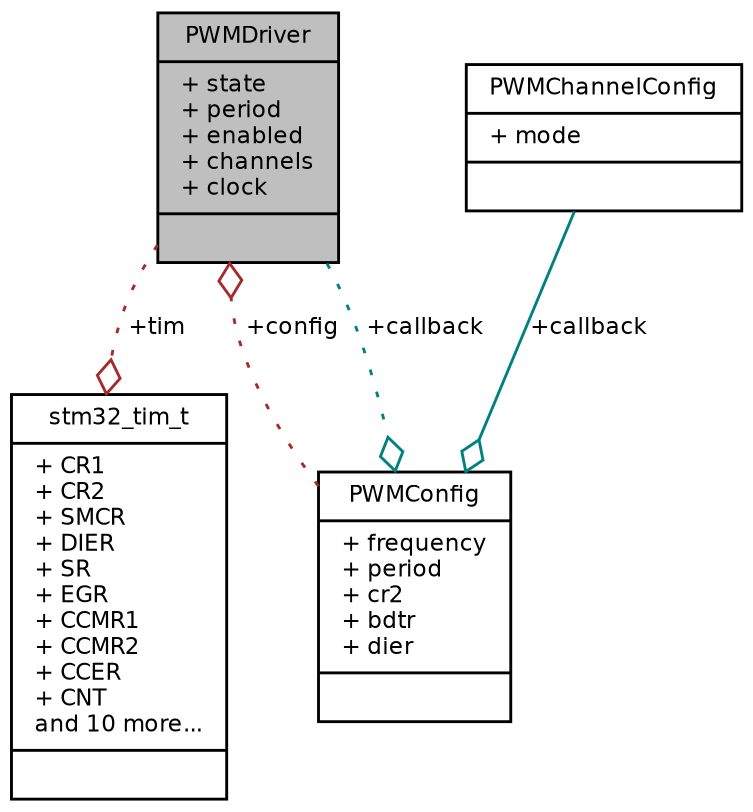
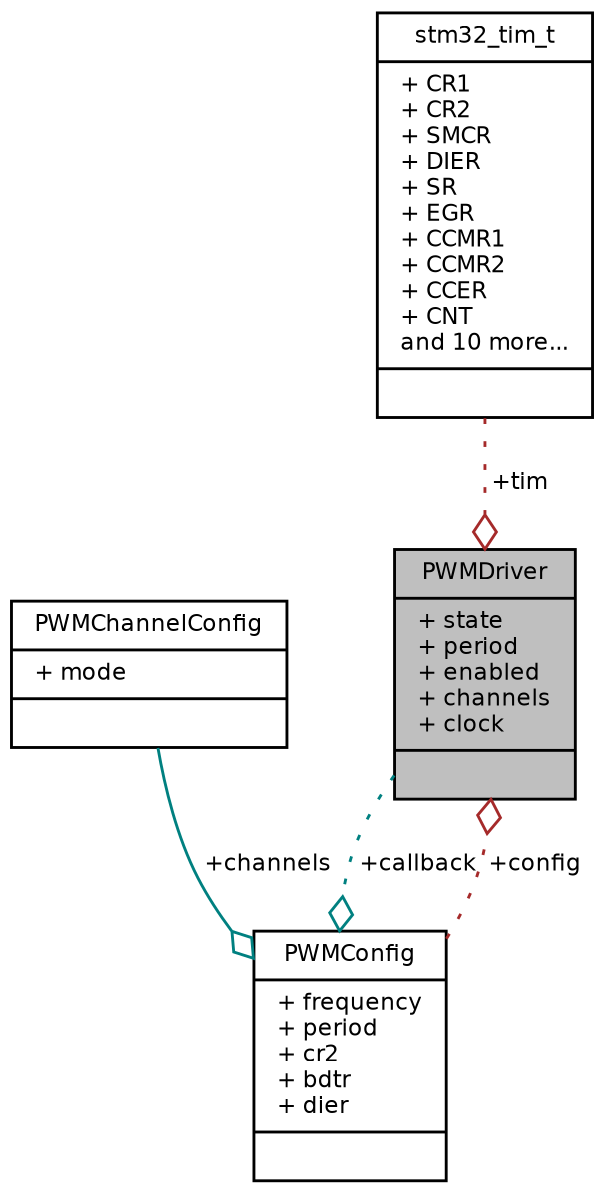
edge "PWMDriver" -> "stm32_tim_t": reversed
edge "PWMChannelConfig" -> "PWMConfig": label " +callback" -> " +channels"
